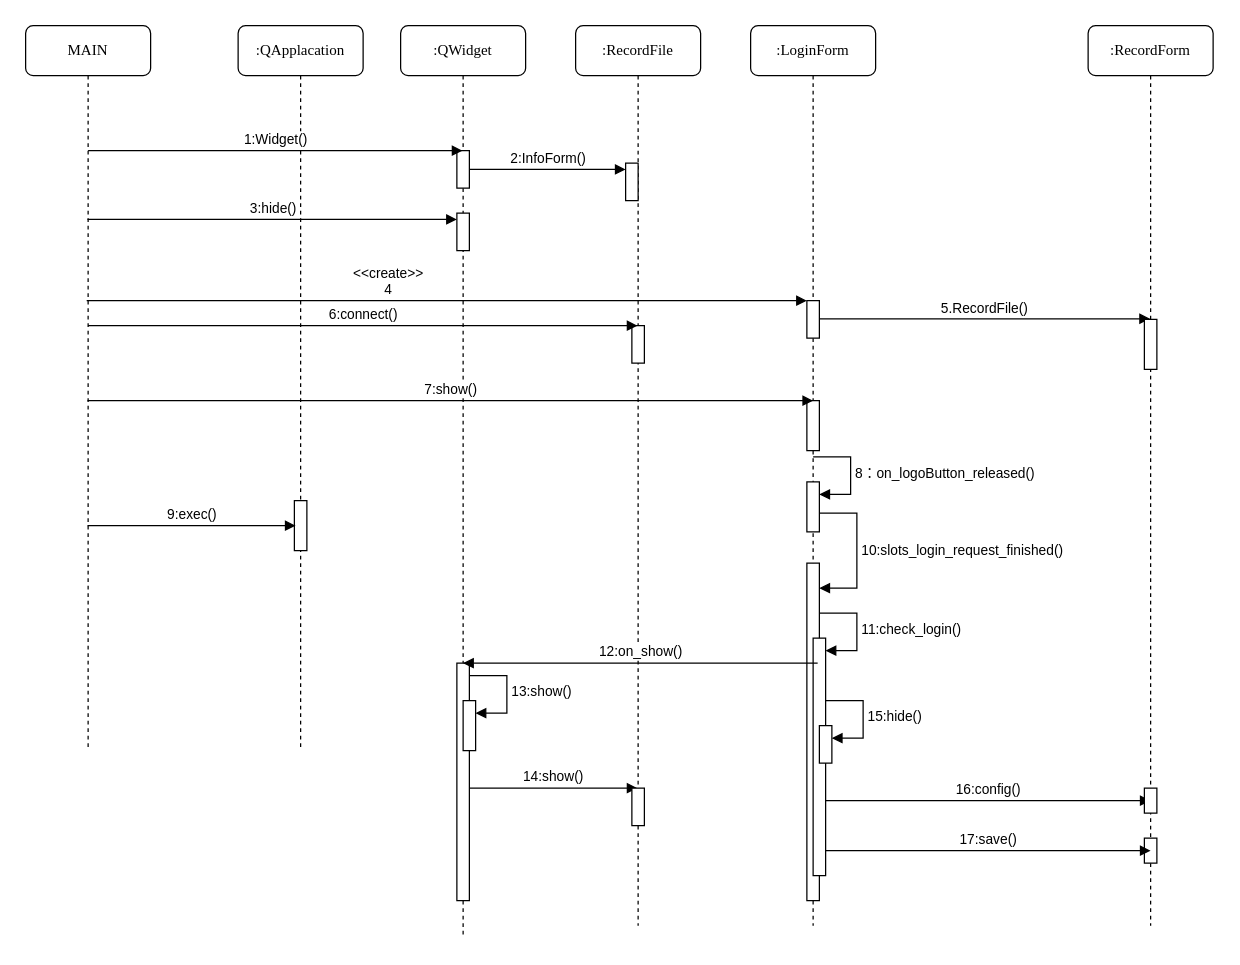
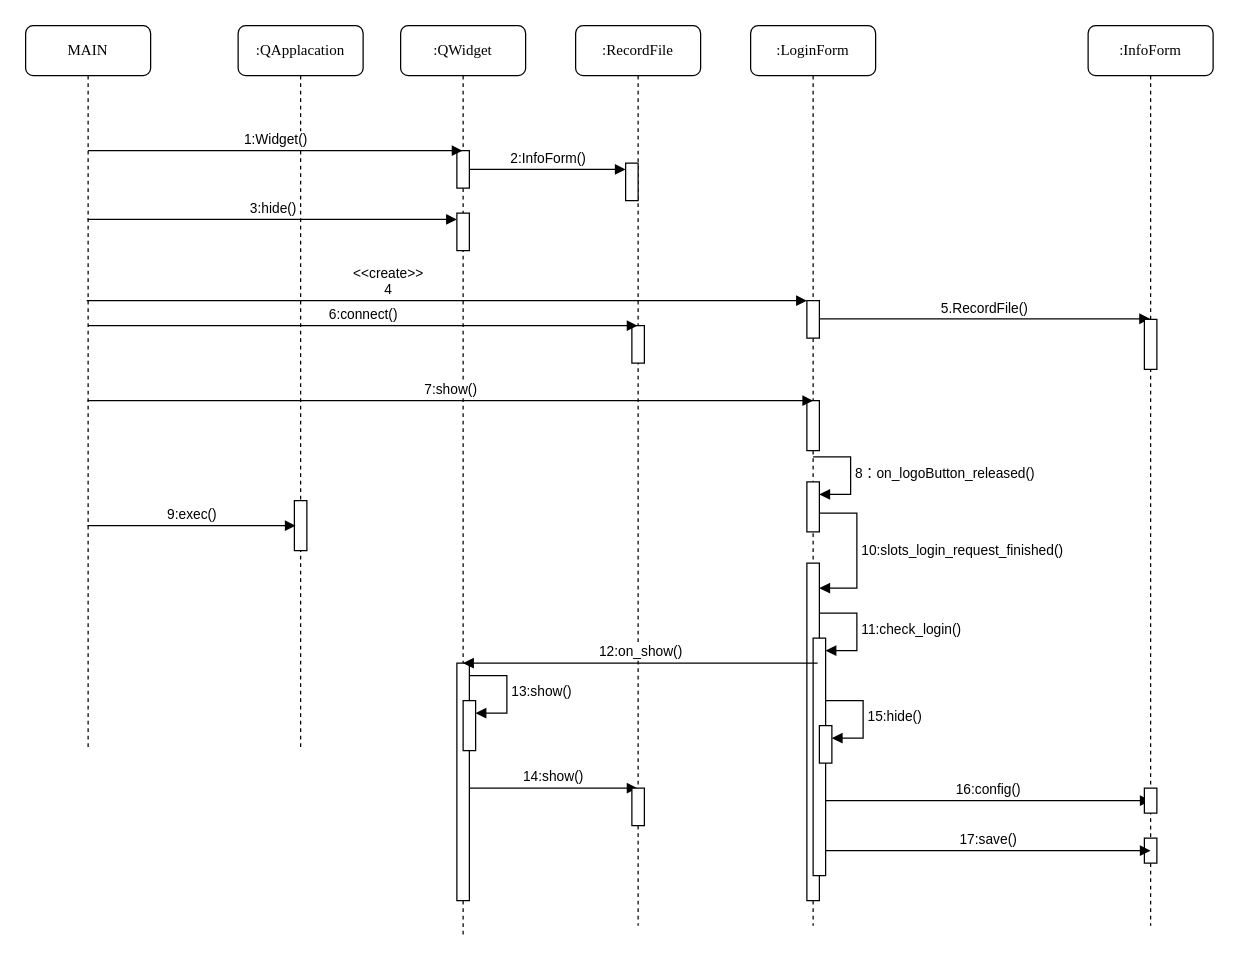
node ":RecordForm": label ":RecordForm" -> ":InfoForm"
